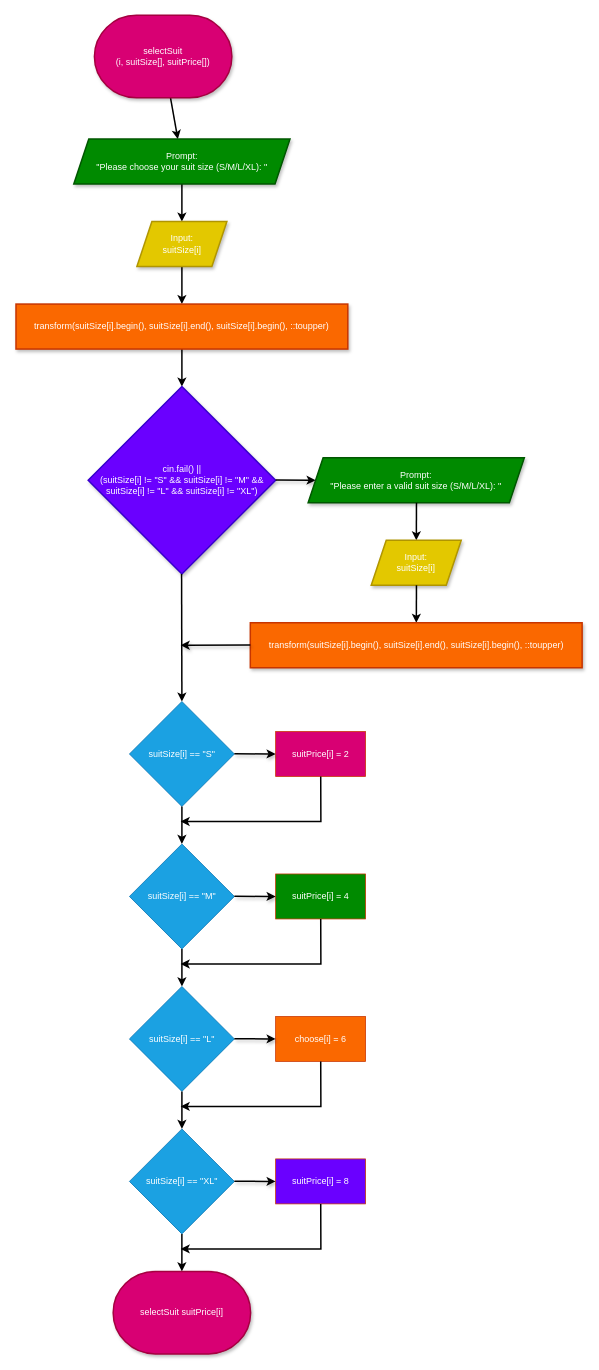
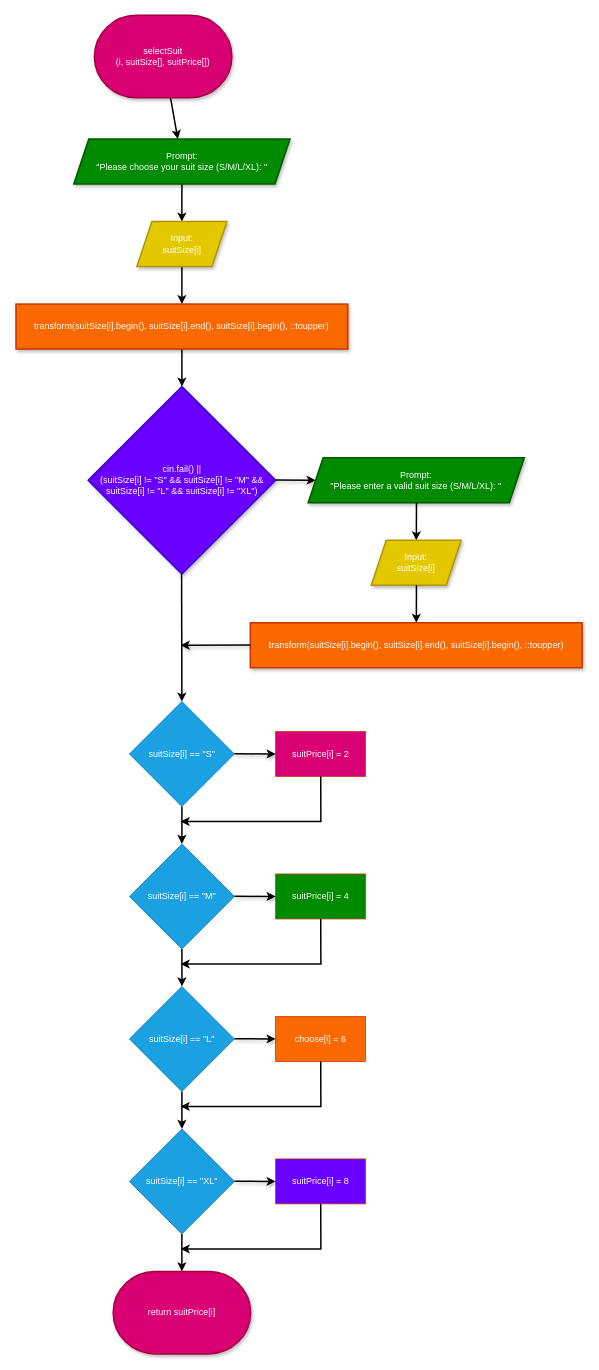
node "selectSuit suitPrice[i]": label "selectSuit suitPrice[i]" -> "return suitPrice[i]"
